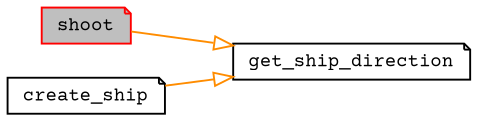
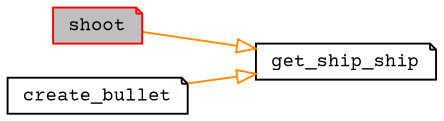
node "get_ship_direction": label "get_ship_direction" -> "get_ship_ship"
node "create_ship": label "create_ship" -> "create_bullet"
